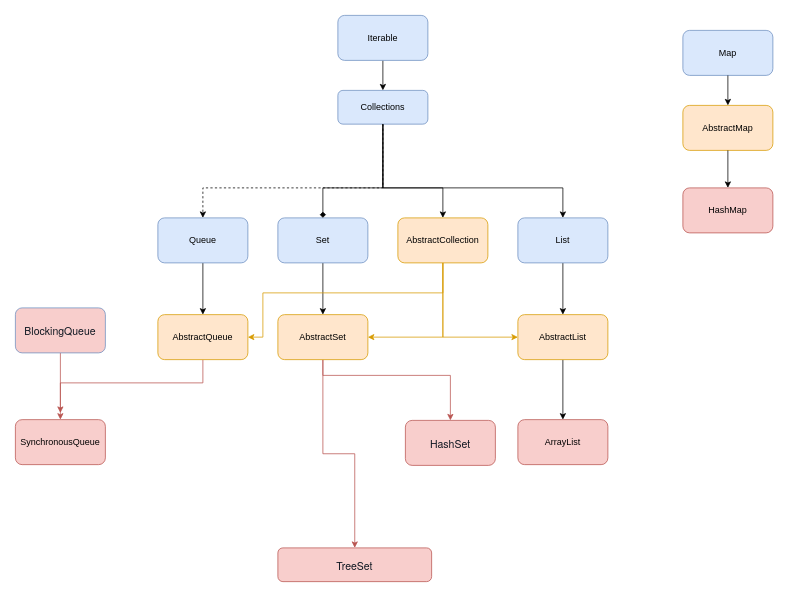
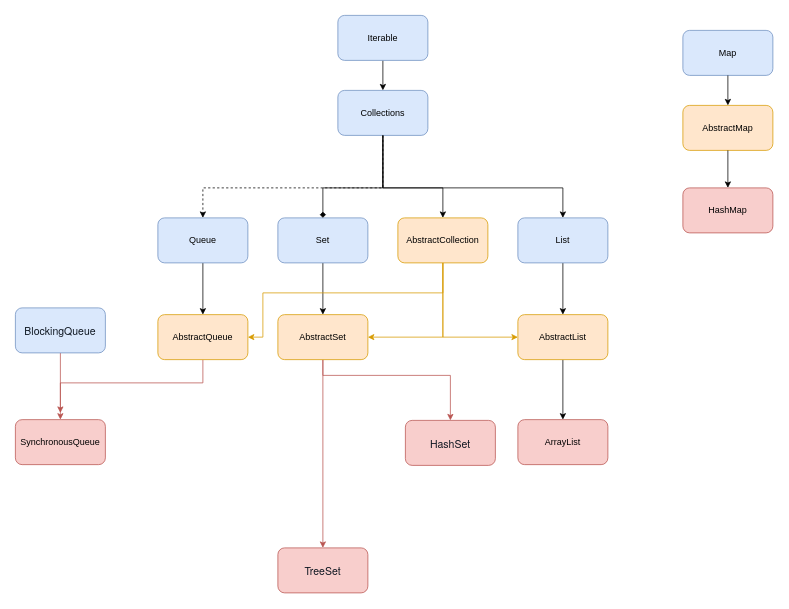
node "Collections": size 90x34 -> 90x45
node "BlockingQueue": fillcolor #f8cecc -> #dae8fc
node "TreeSet": size 154x34 -> 90x45
